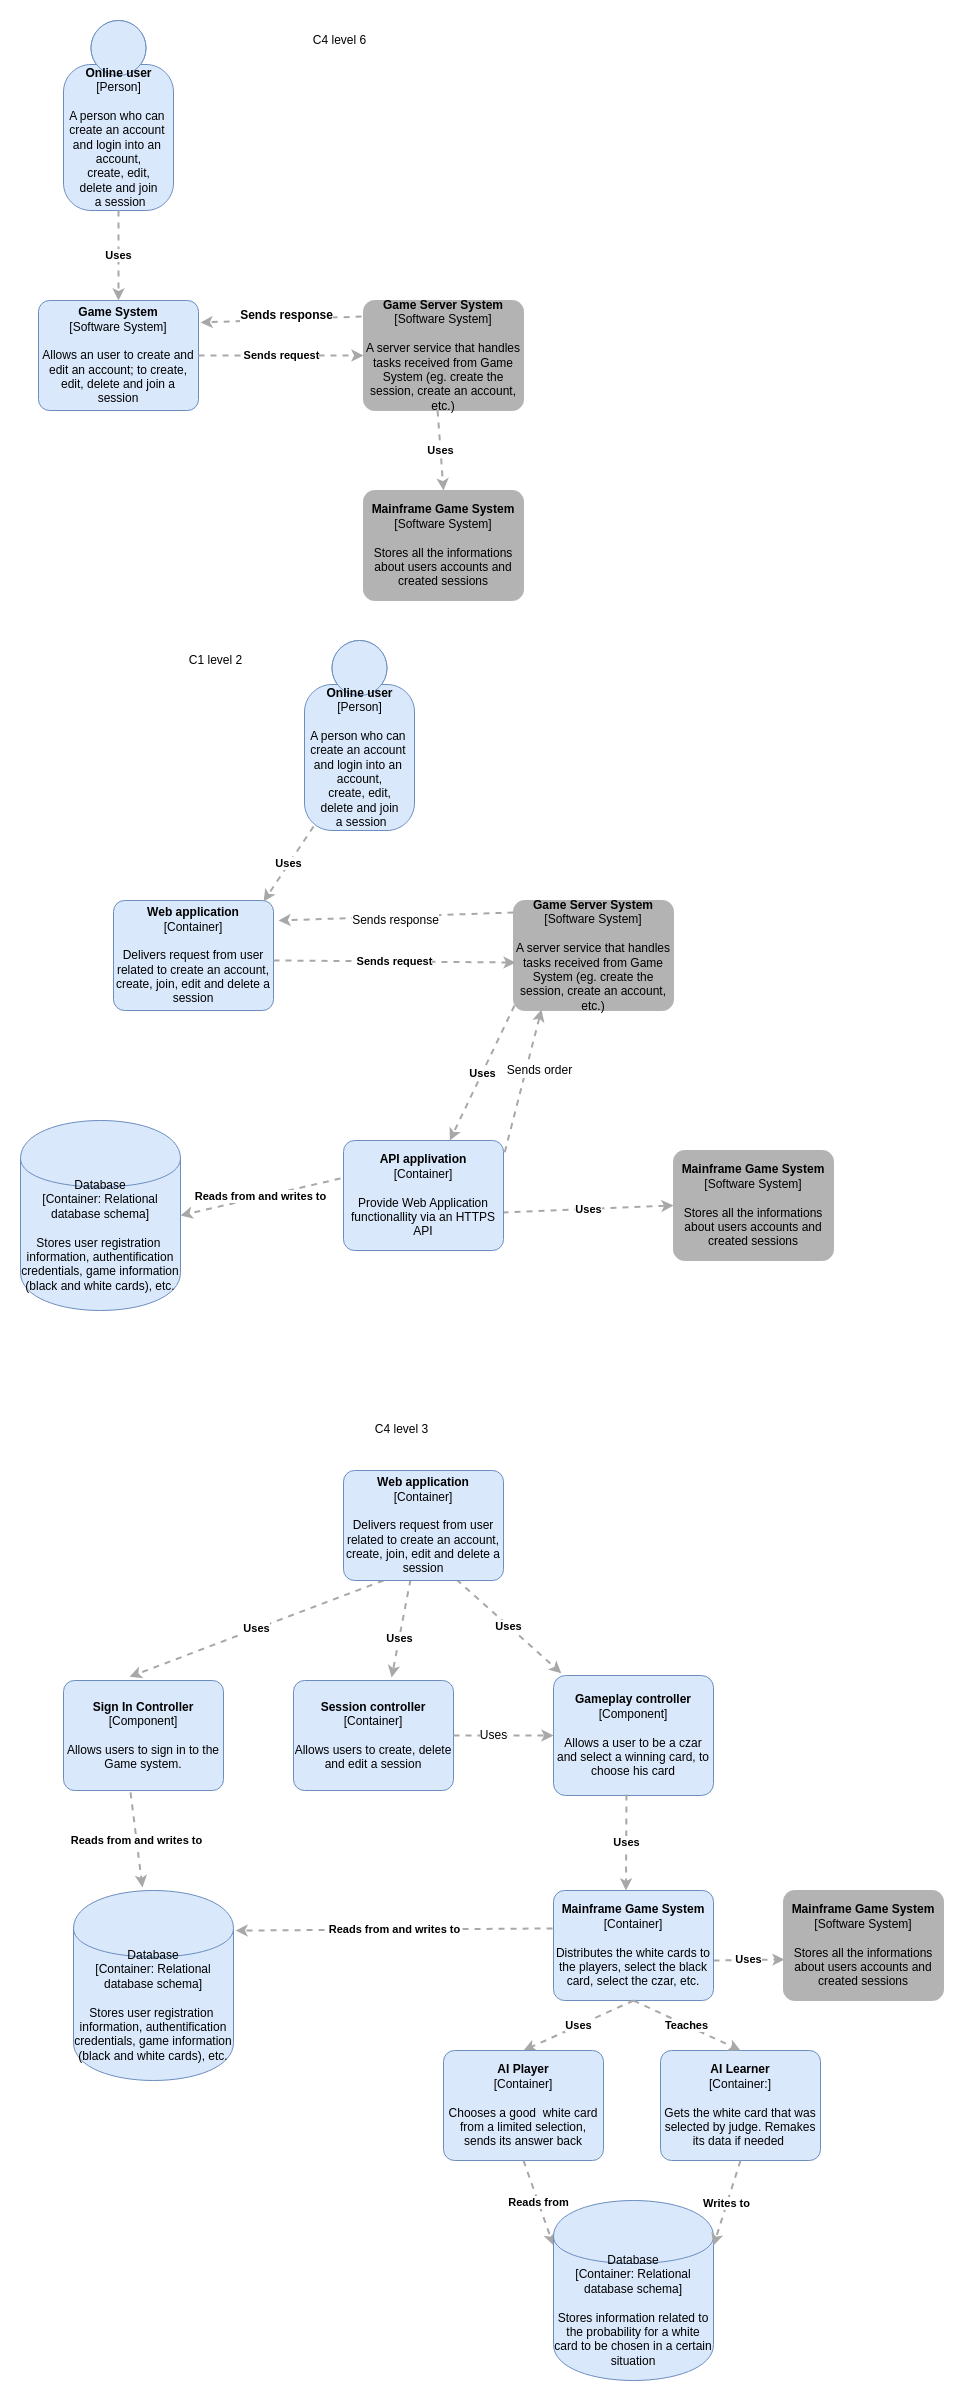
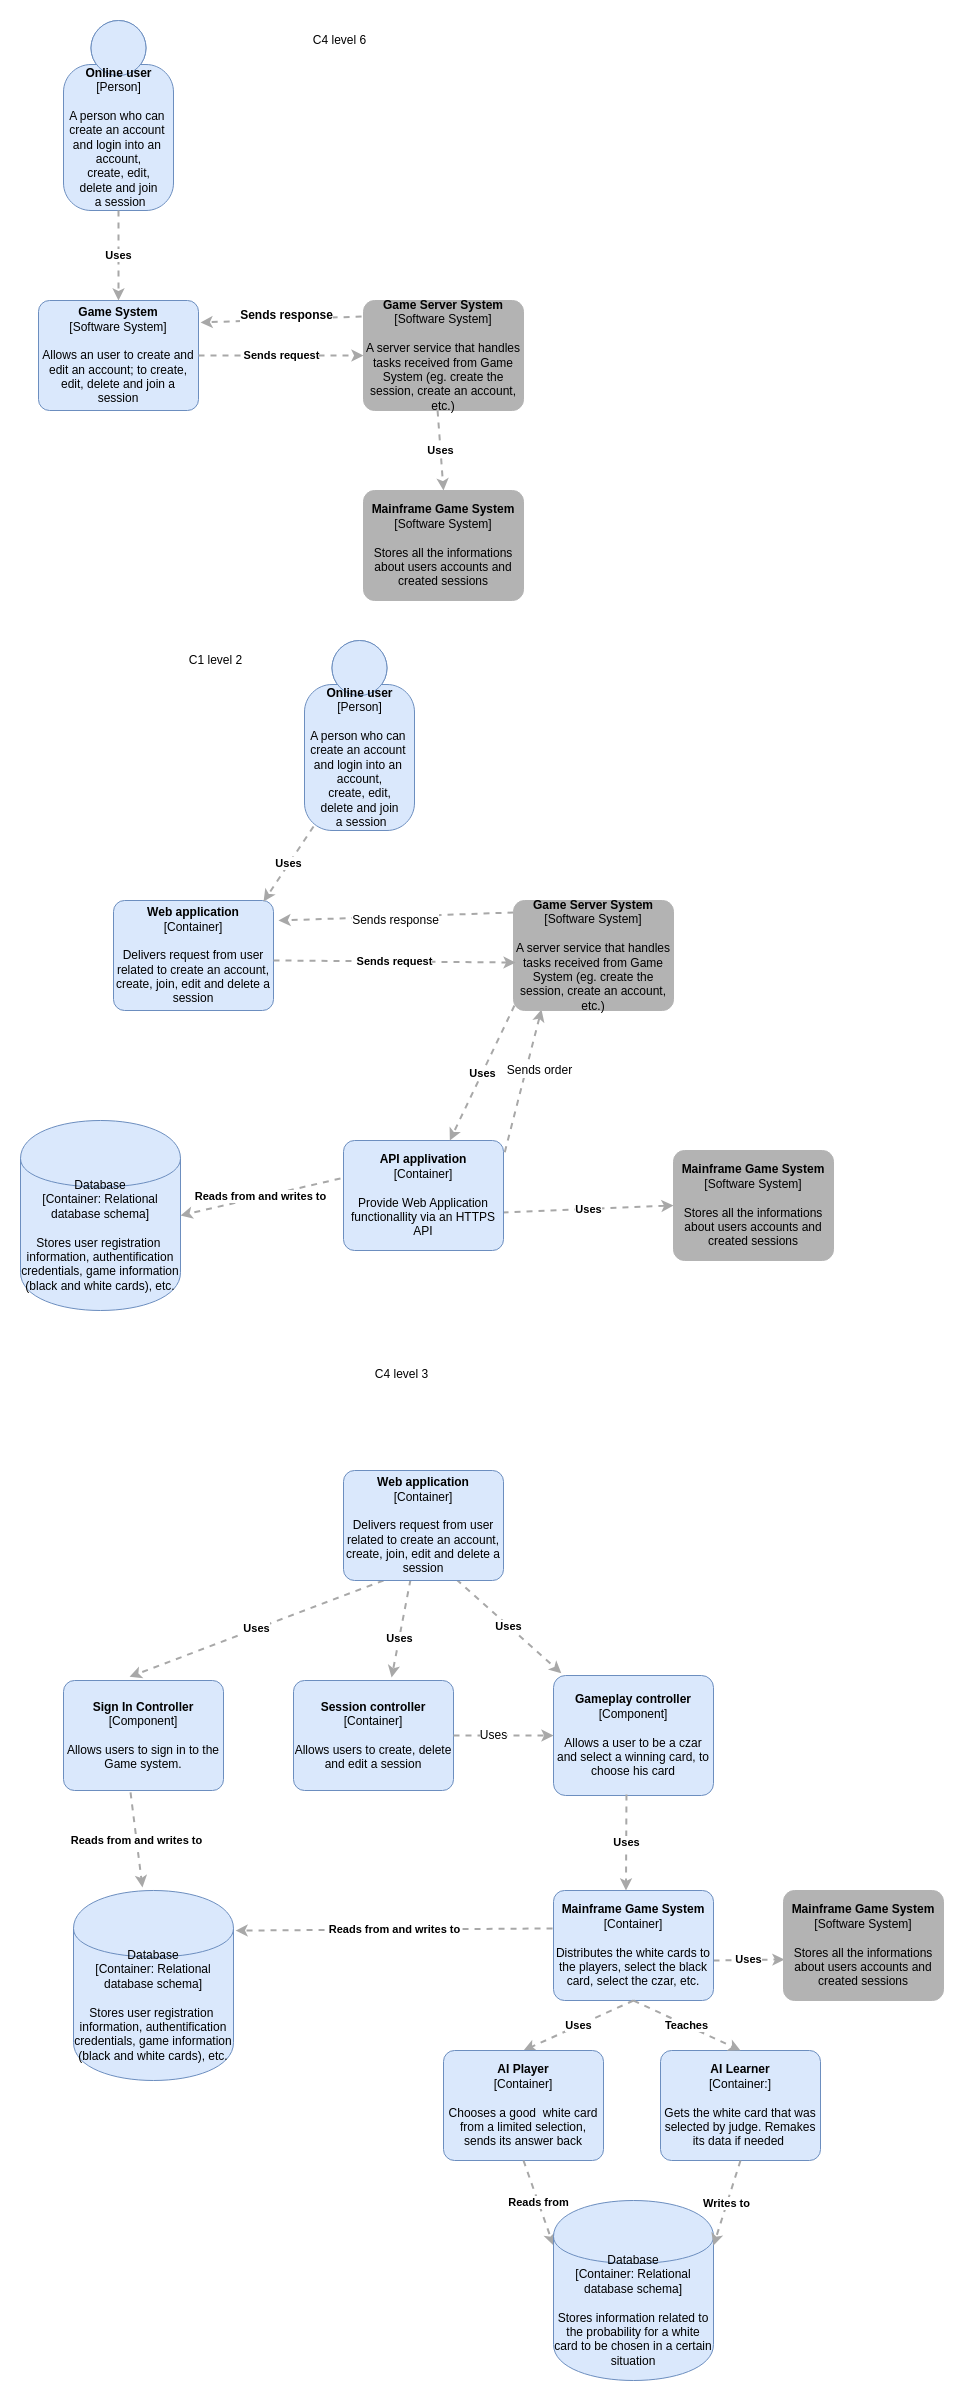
node "C4 level 3": moved (402, 1430) -> (402, 1375)
